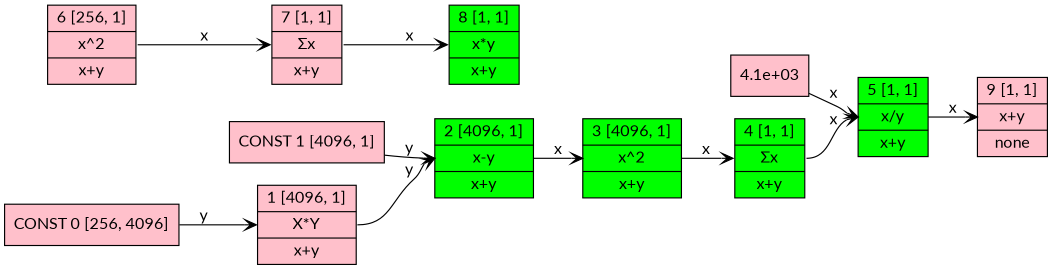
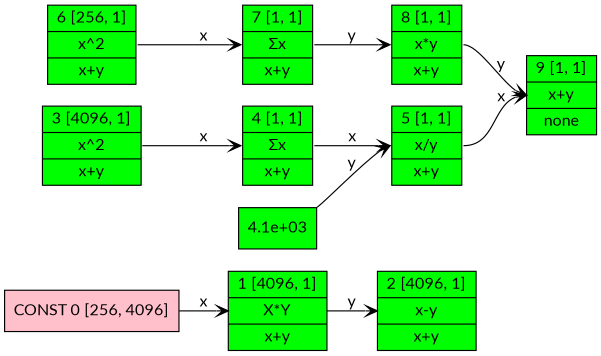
edge "7 [1, 1]" -> "8 [1, 1]": label "x" -> "y"
node "6 [256, 1]": fillcolor pink -> green
node "7 [1, 1]": fillcolor pink -> green
edge "8 [1, 1]" -> "9 [1, 1]": added, label "y"
node "4.1e+03": fillcolor pink -> green
edge "4.1e+03" -> "5 [1, 1]": label "x" -> "y"
node "9 [1, 1]": fillcolor pink -> green
node "CONST 1 [4096, 1]": removed
edge "2 [4096, 1]" -> "3 [4096, 1]": removed, label "x"
edge "CONST 0 [256, 4096]" -> "1 [4096, 1]": label "y" -> "x"
node "1 [4096, 1]": fillcolor pink -> green
